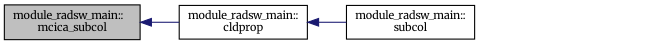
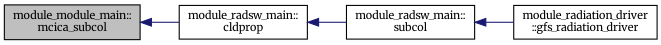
node "module_radsw_main:: mcica_subcol": label "module_radsw_main:: mcica_subcol" -> "module_module_main:: mcica_subcol"
node "module_radiation_driver ::gfs_radiation_driver": added
